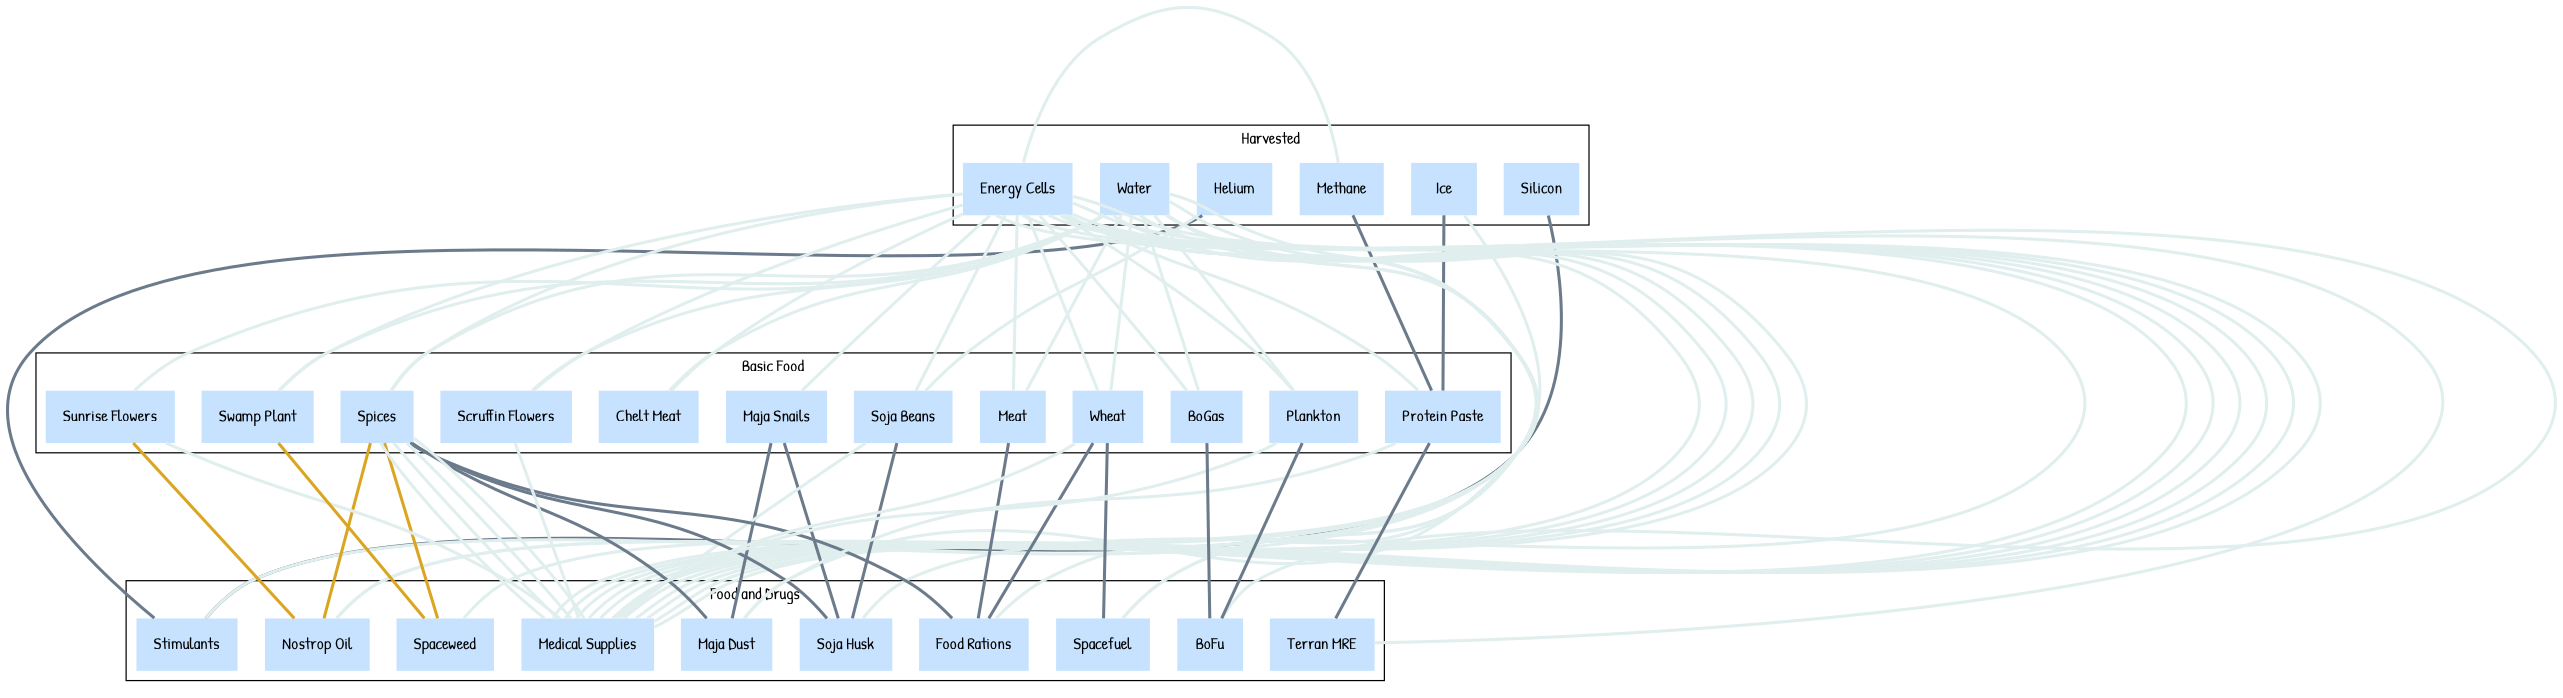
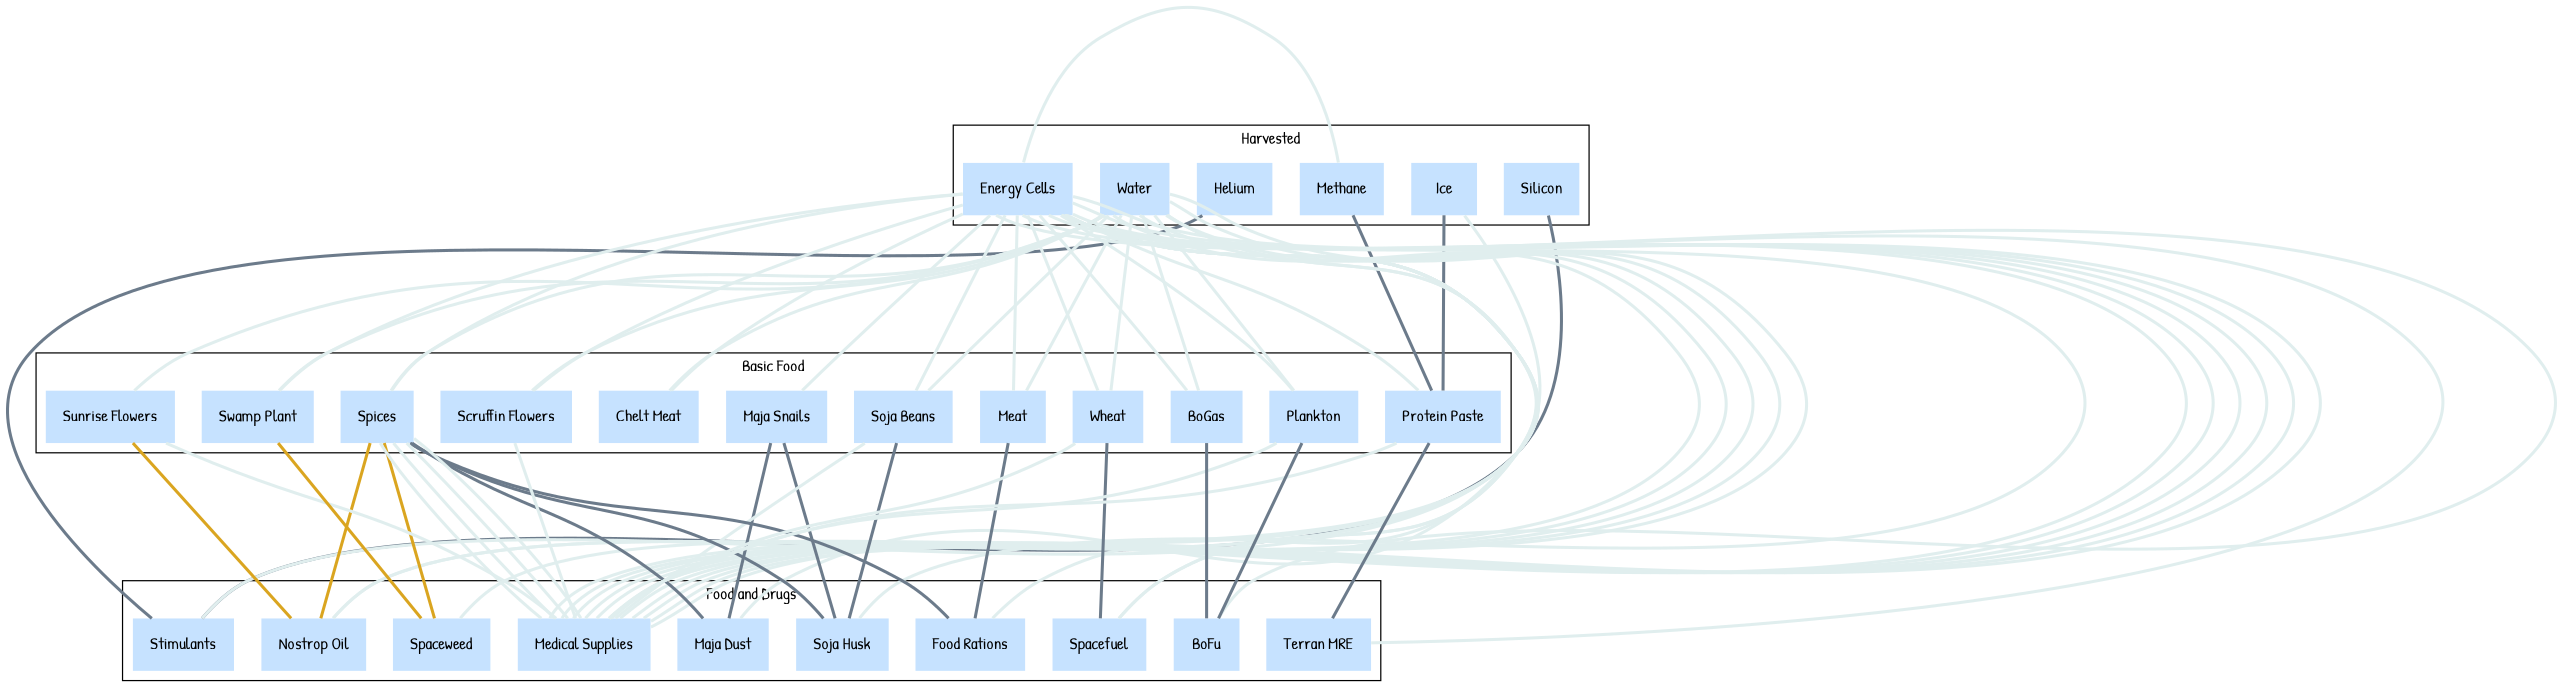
edge "Helium" -- "Soja Beans": now "Water" -- "Soja Beans"
edge "Protein Paste" -- "Maja Dust": now "Protein Paste" -- "Medical Supplies"
edge "Wheat" -- "Food Rations": removed
